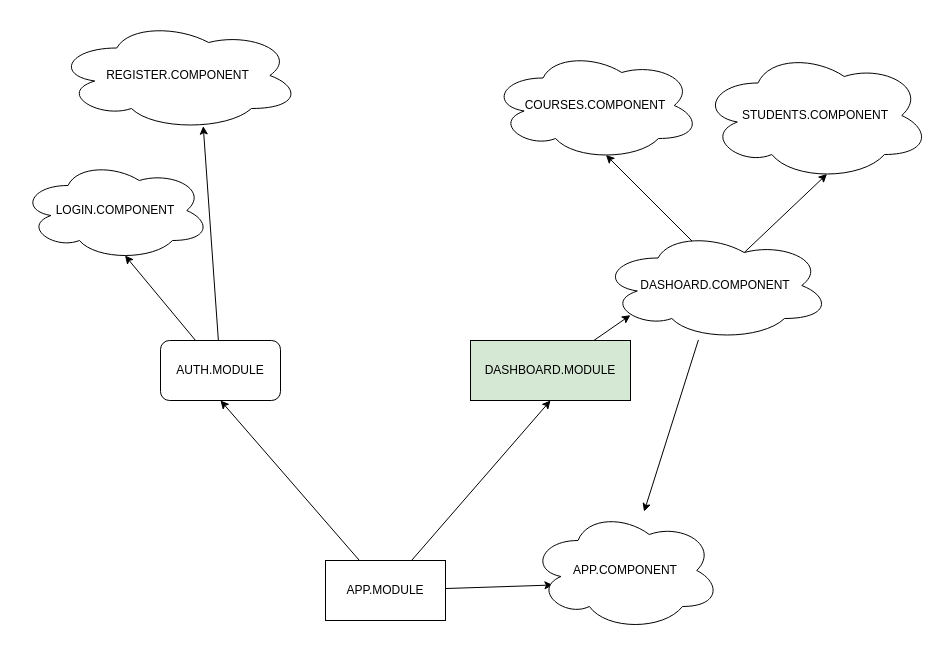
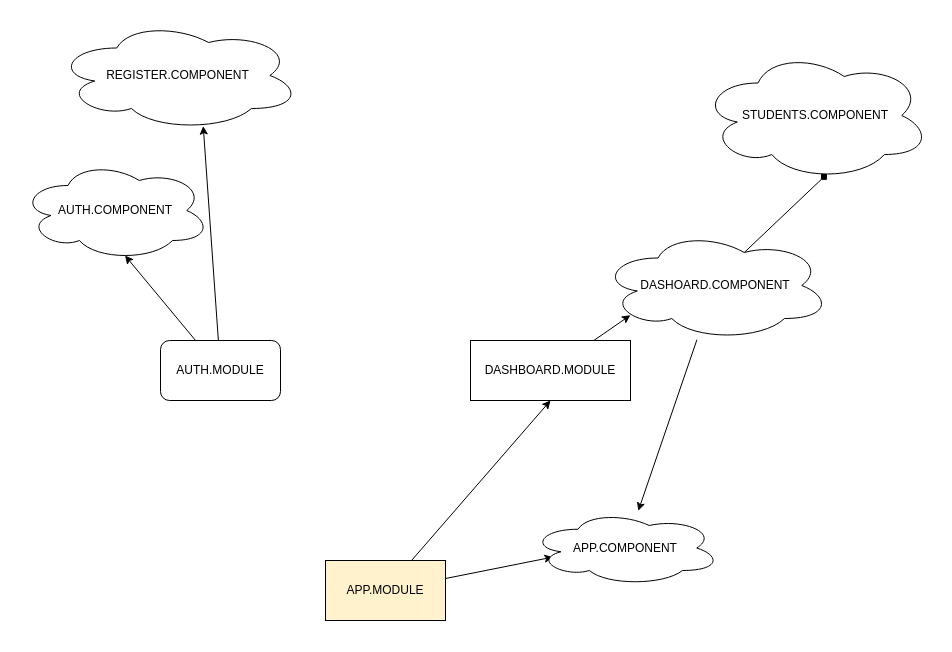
node "COURSES.COMPONENT": removed
edge "DASHOARD.COMPONENT" -> "STUDENTS.COMPONENT": arrowhead classic -> diamond
edge "DASHOARD.COMPONENT" -> "COURSES.COMPONENT": removed
node "LOGIN.COMPONENT": label "LOGIN.COMPONENT" -> "AUTH.COMPONENT"
node "DASHBOARD.MODULE": fillcolor #d5e8d4 -> #ffffff
edge "APP.MODULE" -> "AUTH.MODULE": removed
node "APP.COMPONENT": size 190x120 -> 190x75
node "APP.MODULE": fillcolor #ffffff -> #fff2cc
